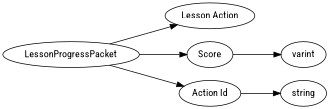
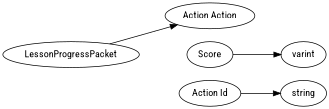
node "Lesson Action": label "Lesson Action" -> "Action Action"
edge "LessonProgressPacket" -> "Score": removed
edge "LessonProgressPacket" -> "Action Id": removed
